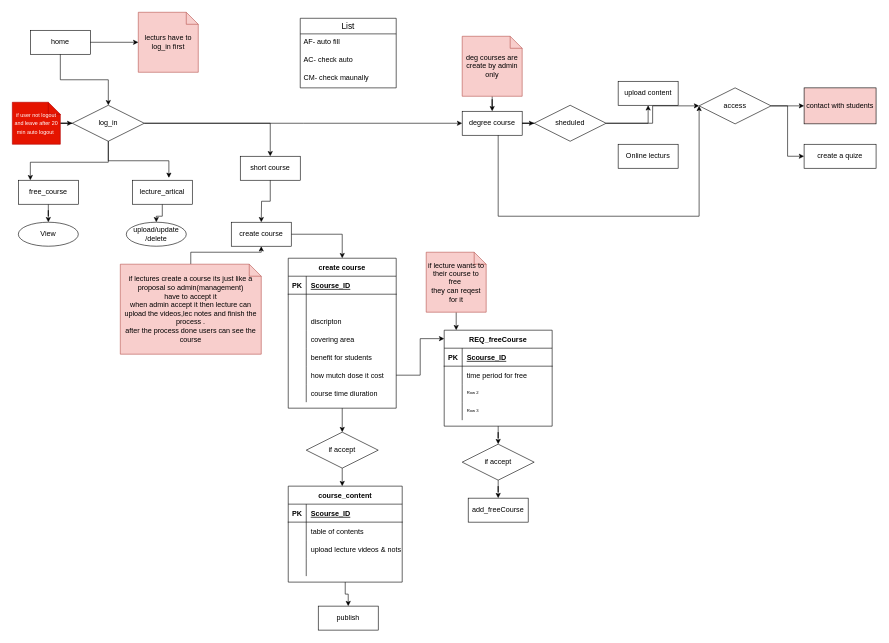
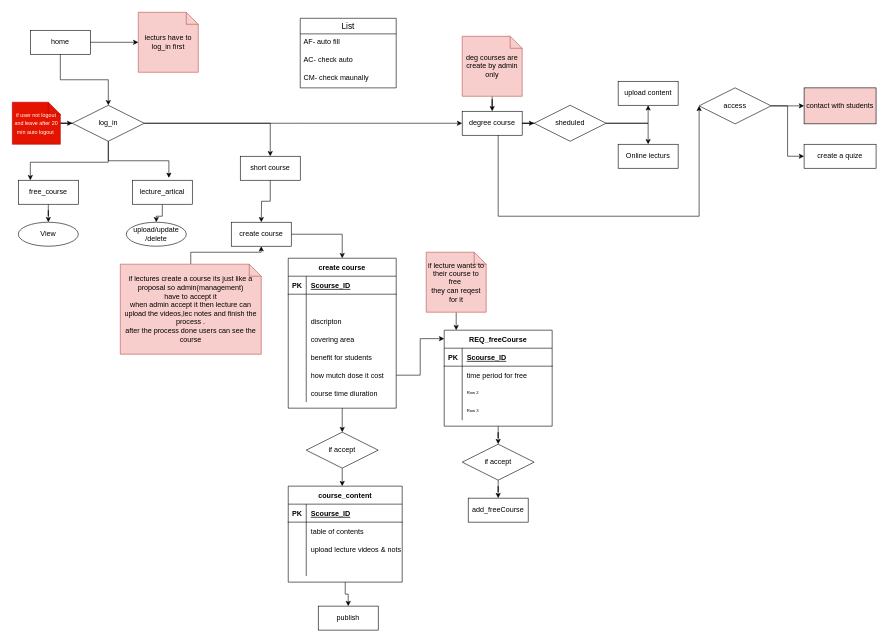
edge "sheduled" -> "access": now "sheduled" -> "Online lecturs"
